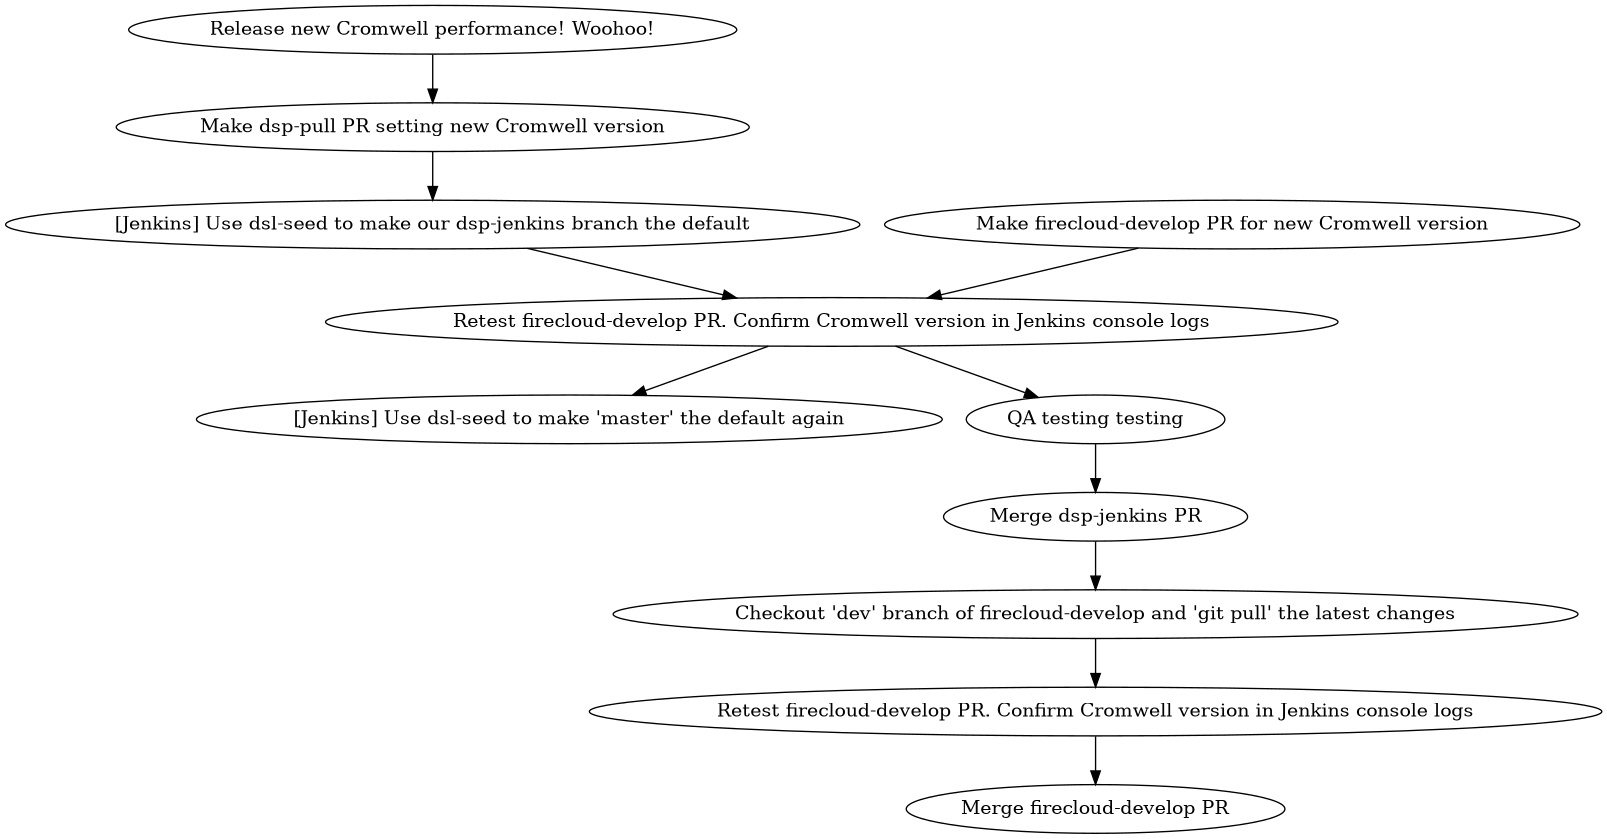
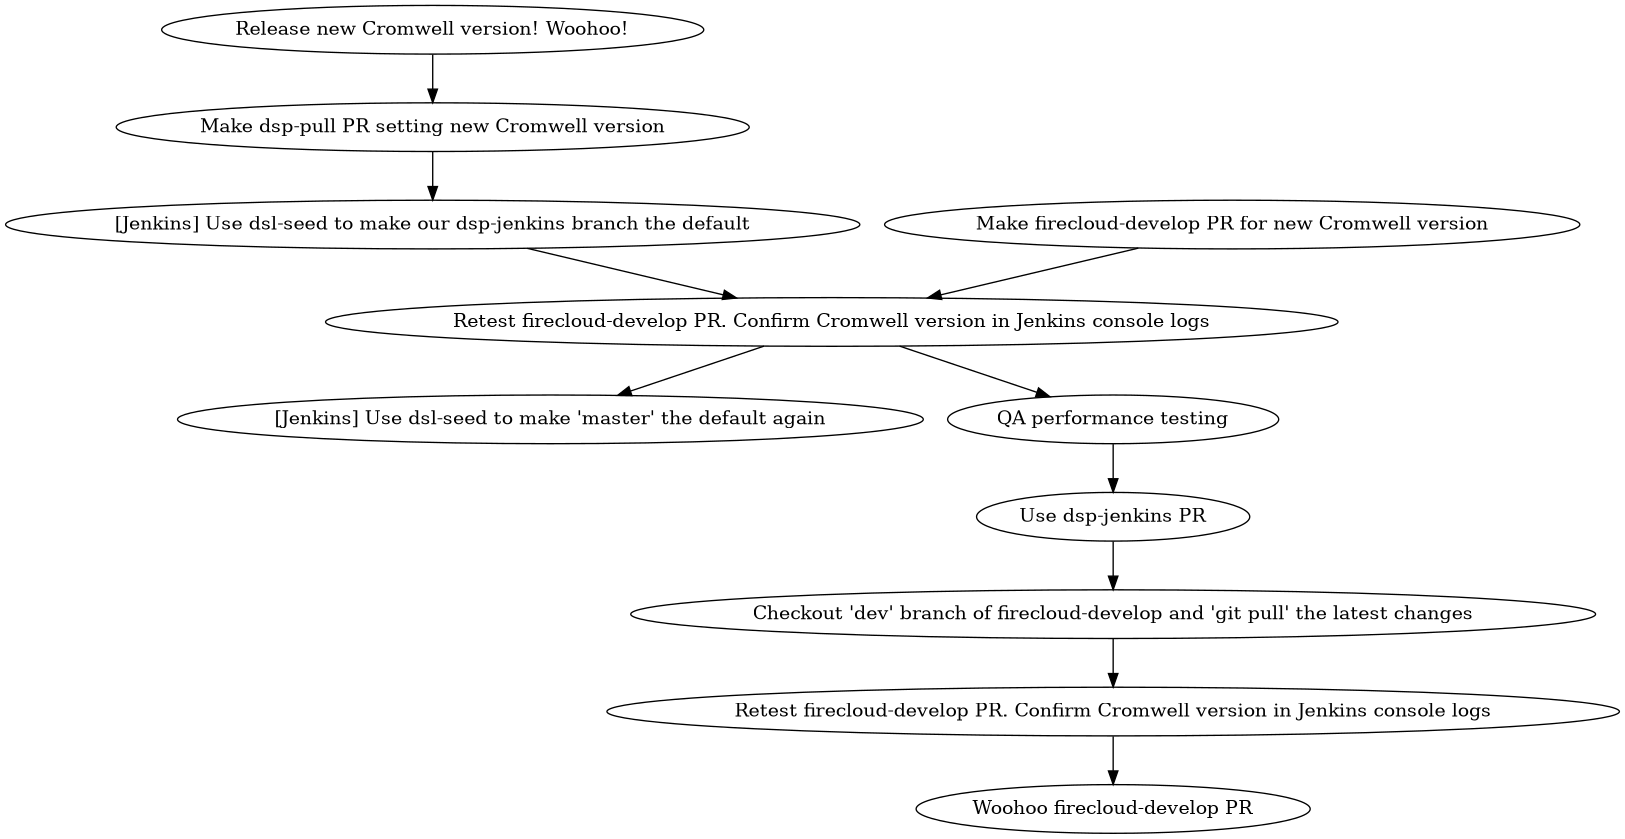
node "Release new Cromwell performance! Woohoo!": label "Release new Cromwell performance! Woohoo!" -> "Release new Cromwell version! Woohoo!"
node "QA testing testing": label "QA testing testing" -> "QA performance testing"
node "Merge dsp-jenkins PR": label "Merge dsp-jenkins PR" -> "Use dsp-jenkins PR"
node "Merge firecloud-develop PR": label "Merge firecloud-develop PR" -> "Woohoo firecloud-develop PR"
